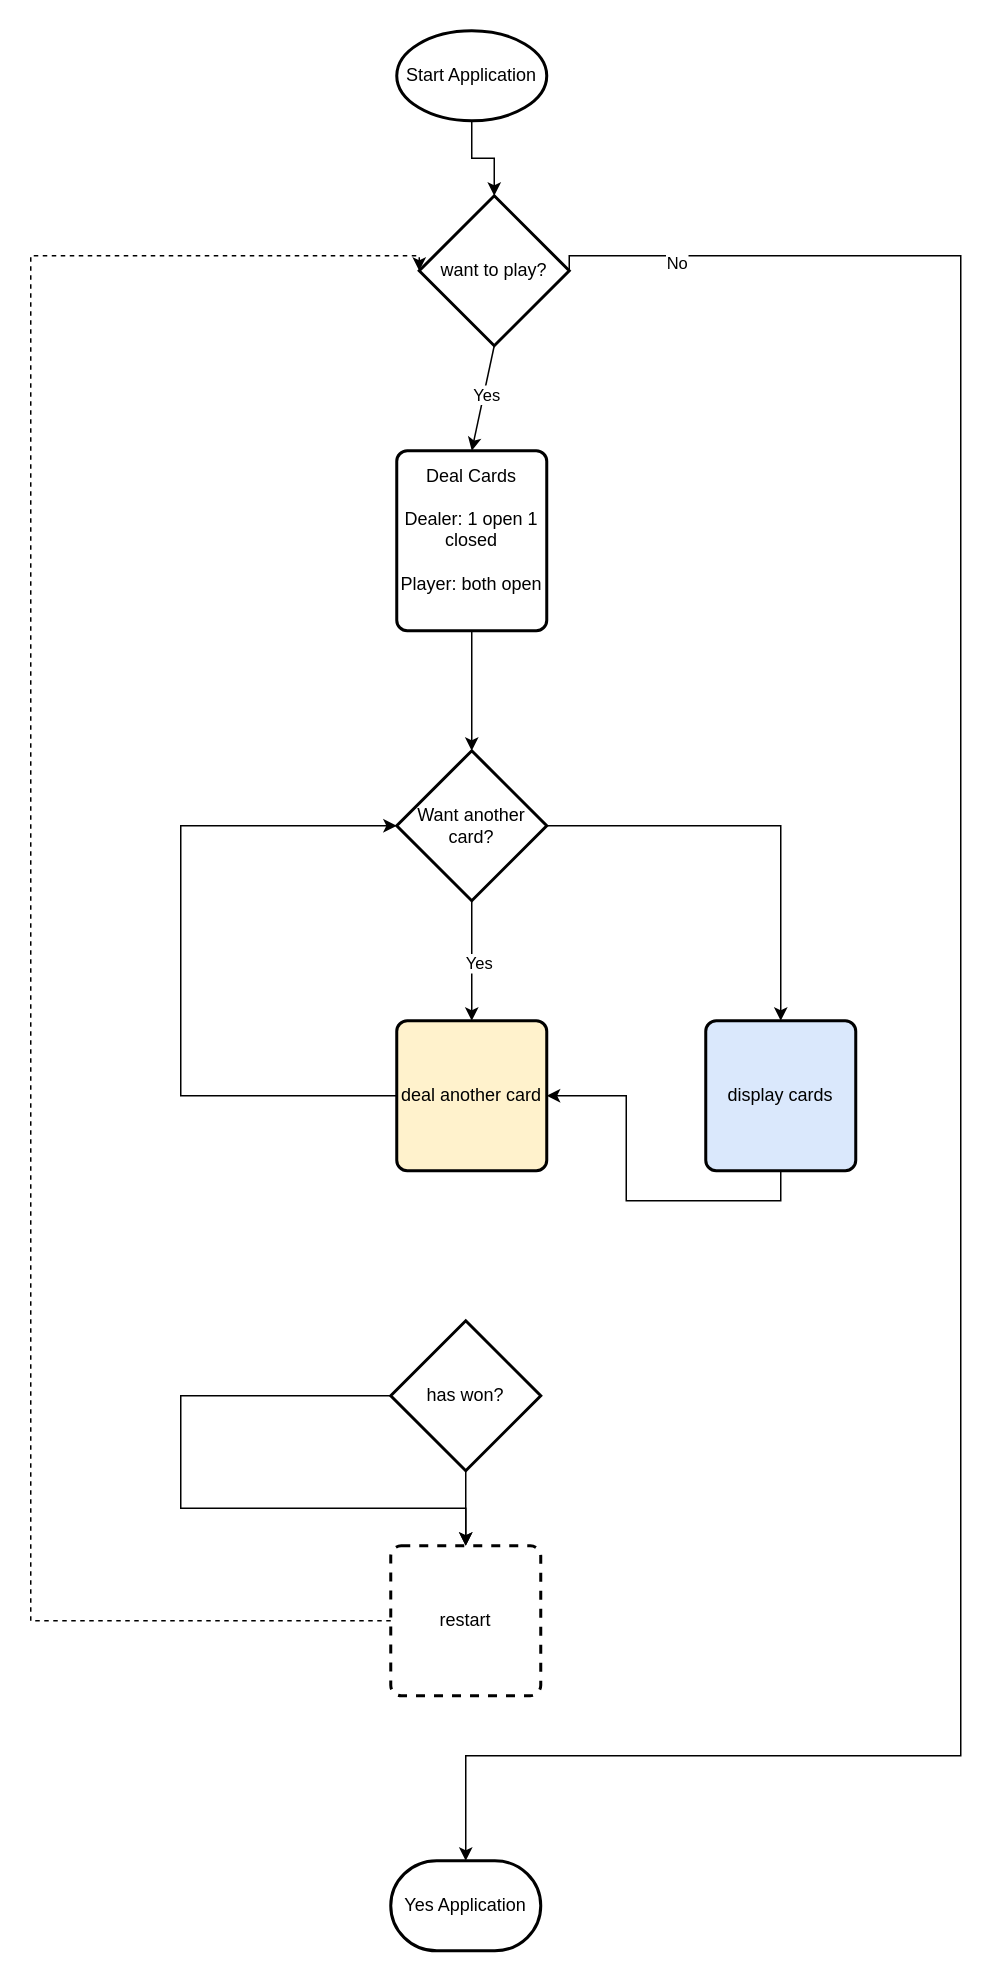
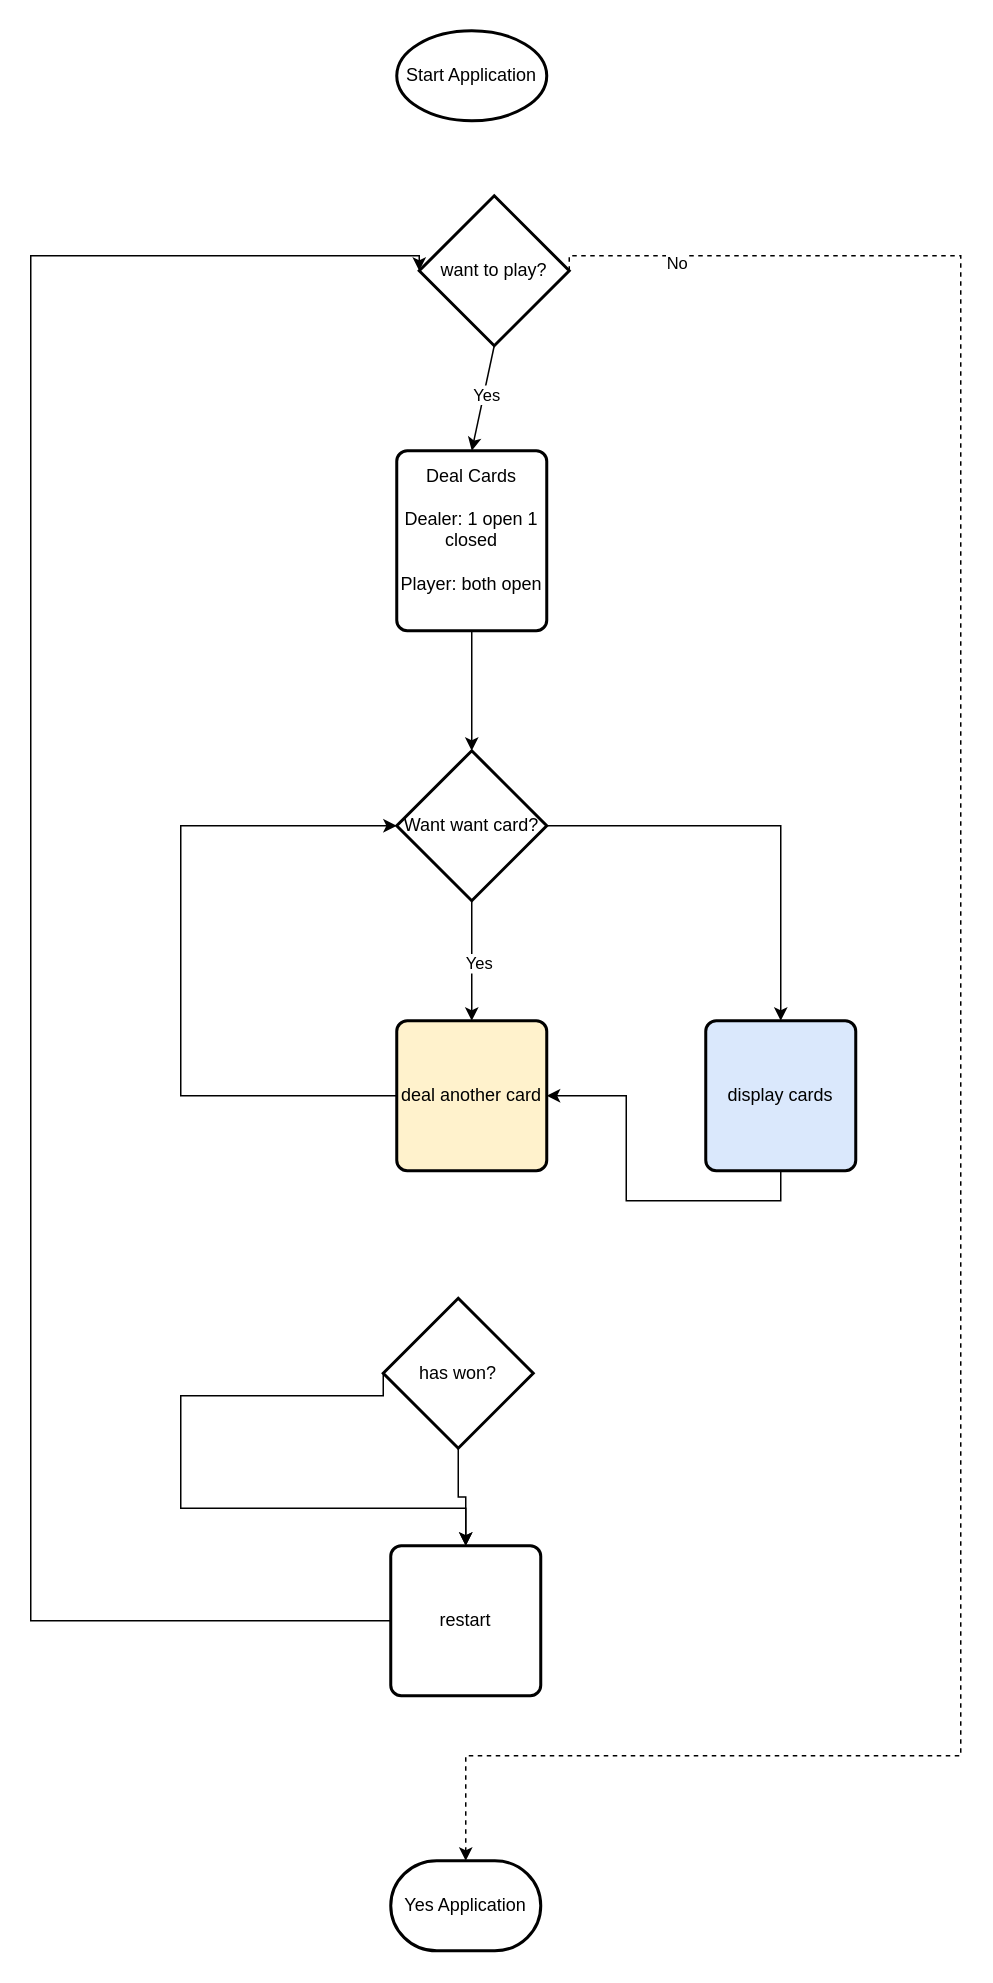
edge "Start Application" -> "want to play?": removed
node "Want another card?": label "Want another card?" -> "Want want card?"
edge "restart" -> "want to play?": style dashed -> solid
edge "want to play?" -> "Yes Application": style solid -> dashed
node "has won?": moved (466, 1396) -> (458, 1373)
node "restart": style dashed -> solid
